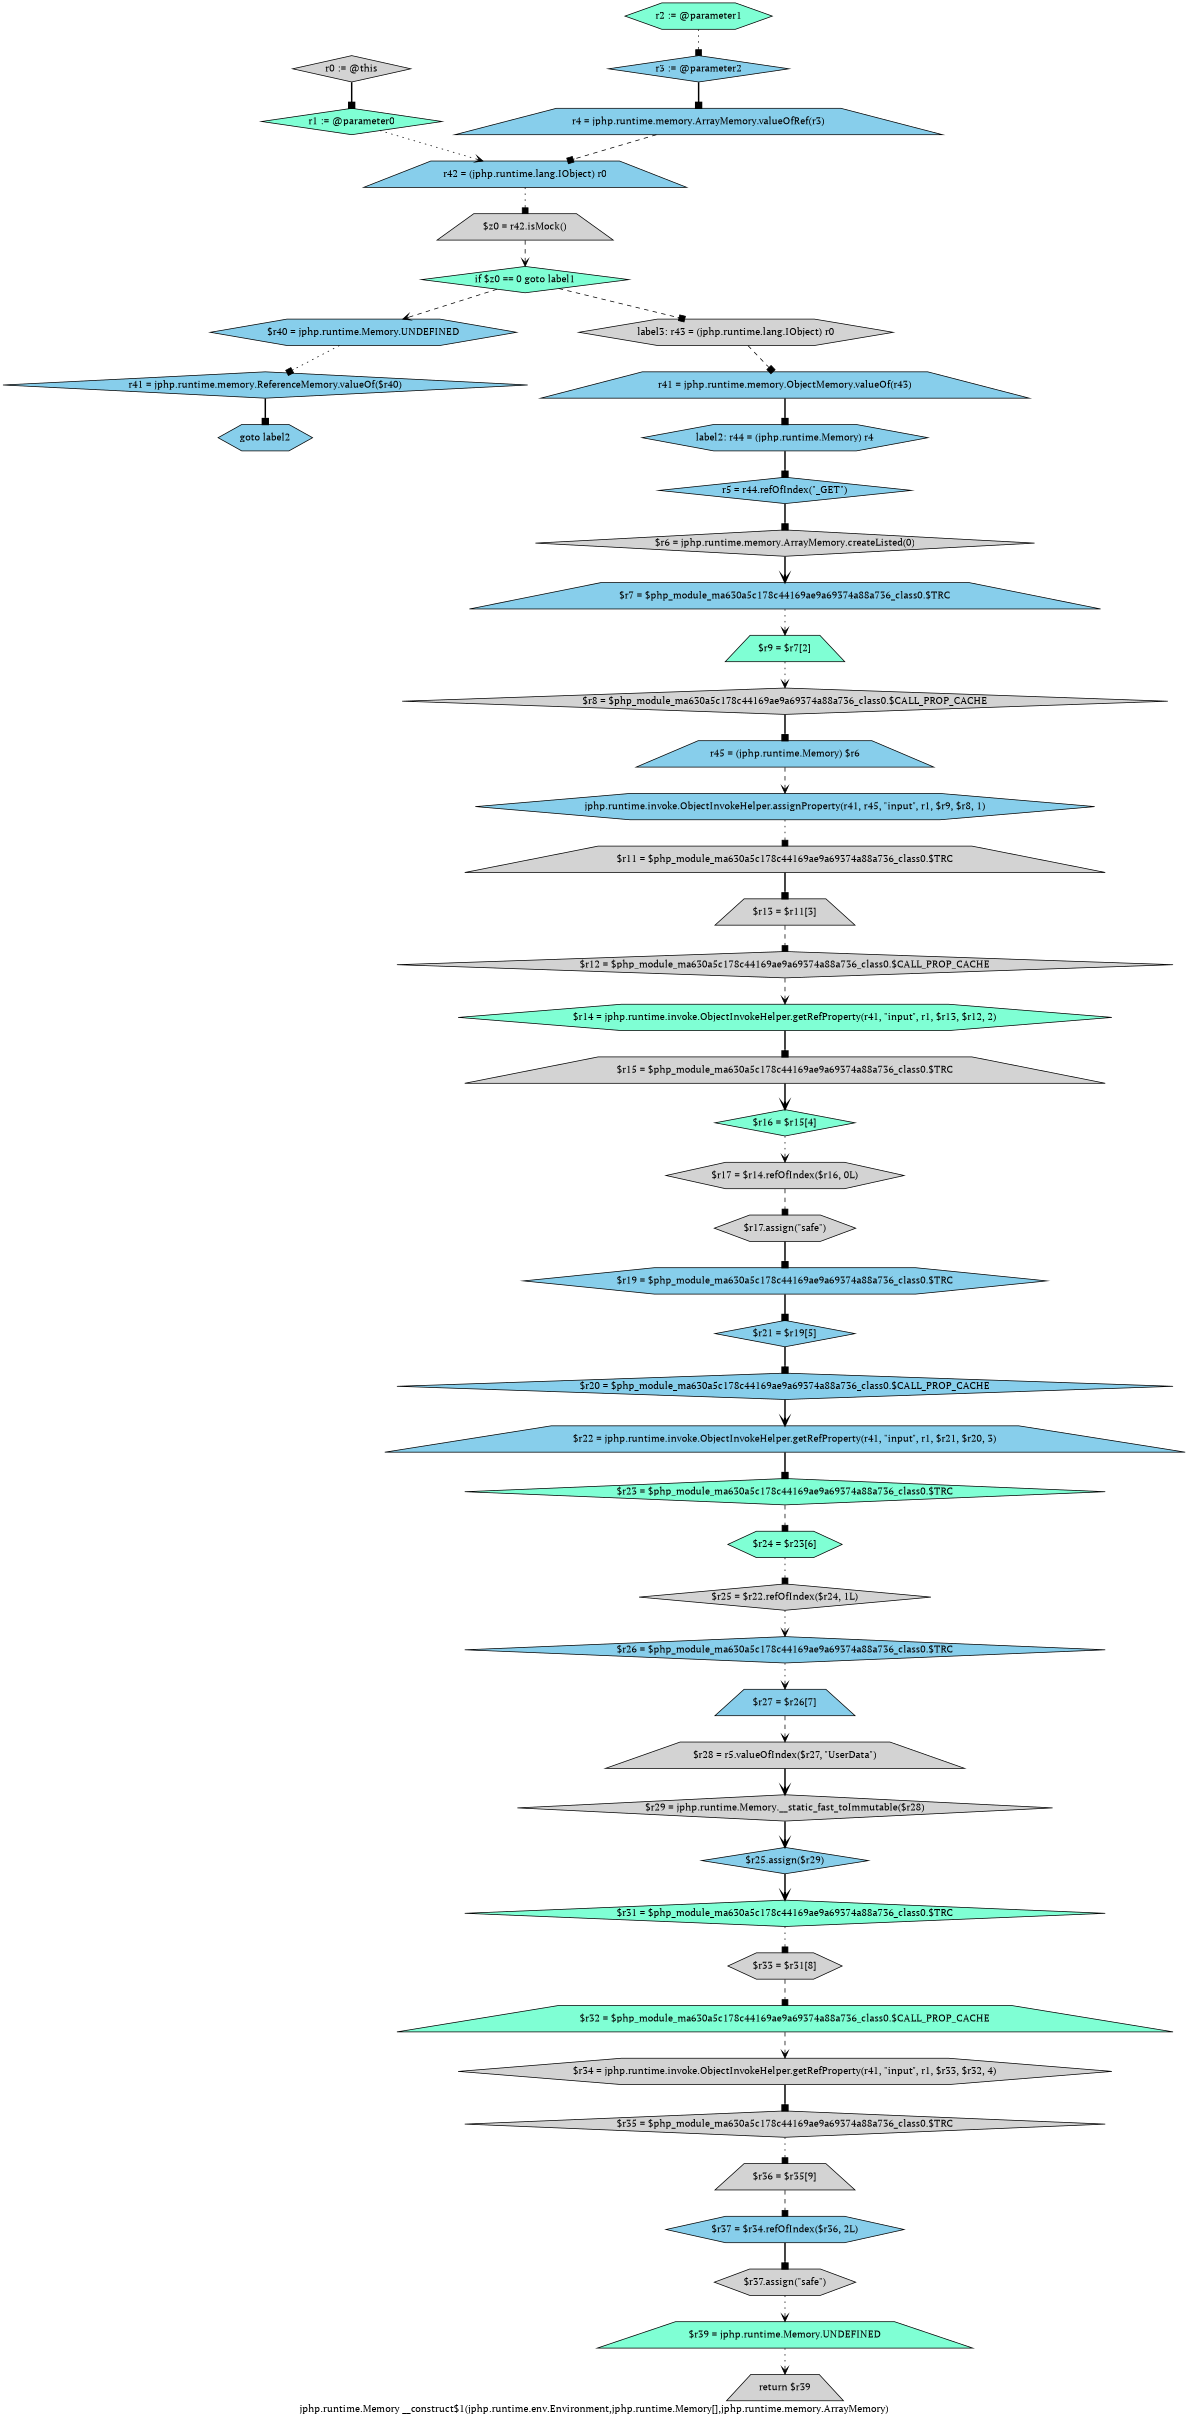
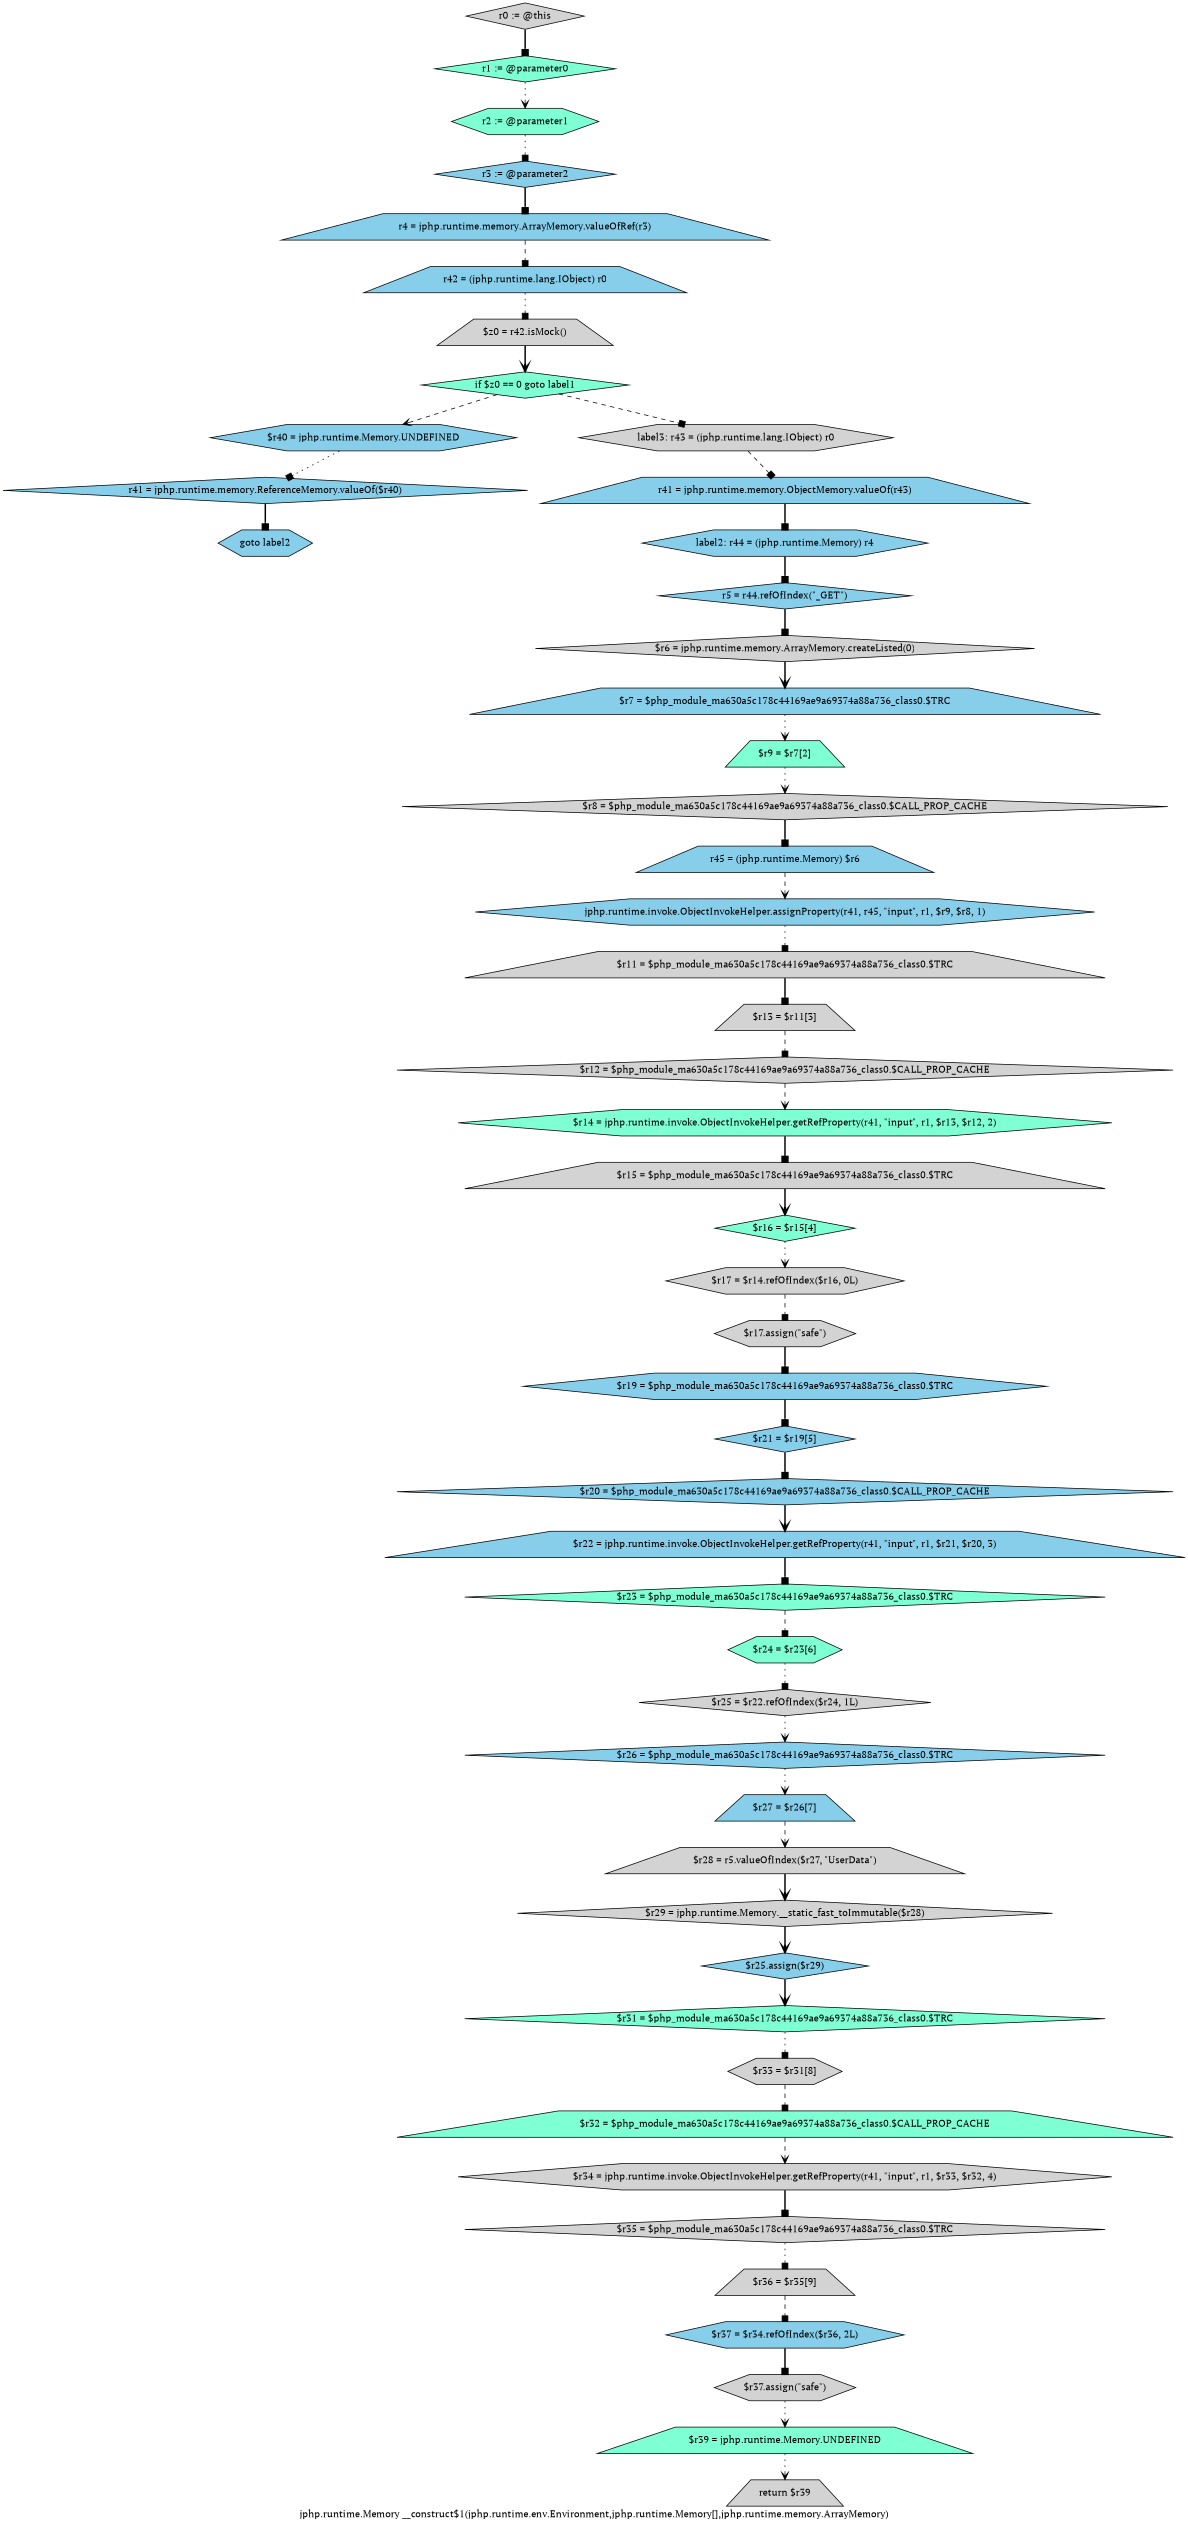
edge "r1 := @parameter0" -> "r42 = (jphp.runtime.lang.IObject) r0": now "r1 := @parameter0" -> "r2 := @parameter1"
edge "$z0 = r42.isMock()" -> "if $z0 == 0 goto label1": style dashed -> bold
